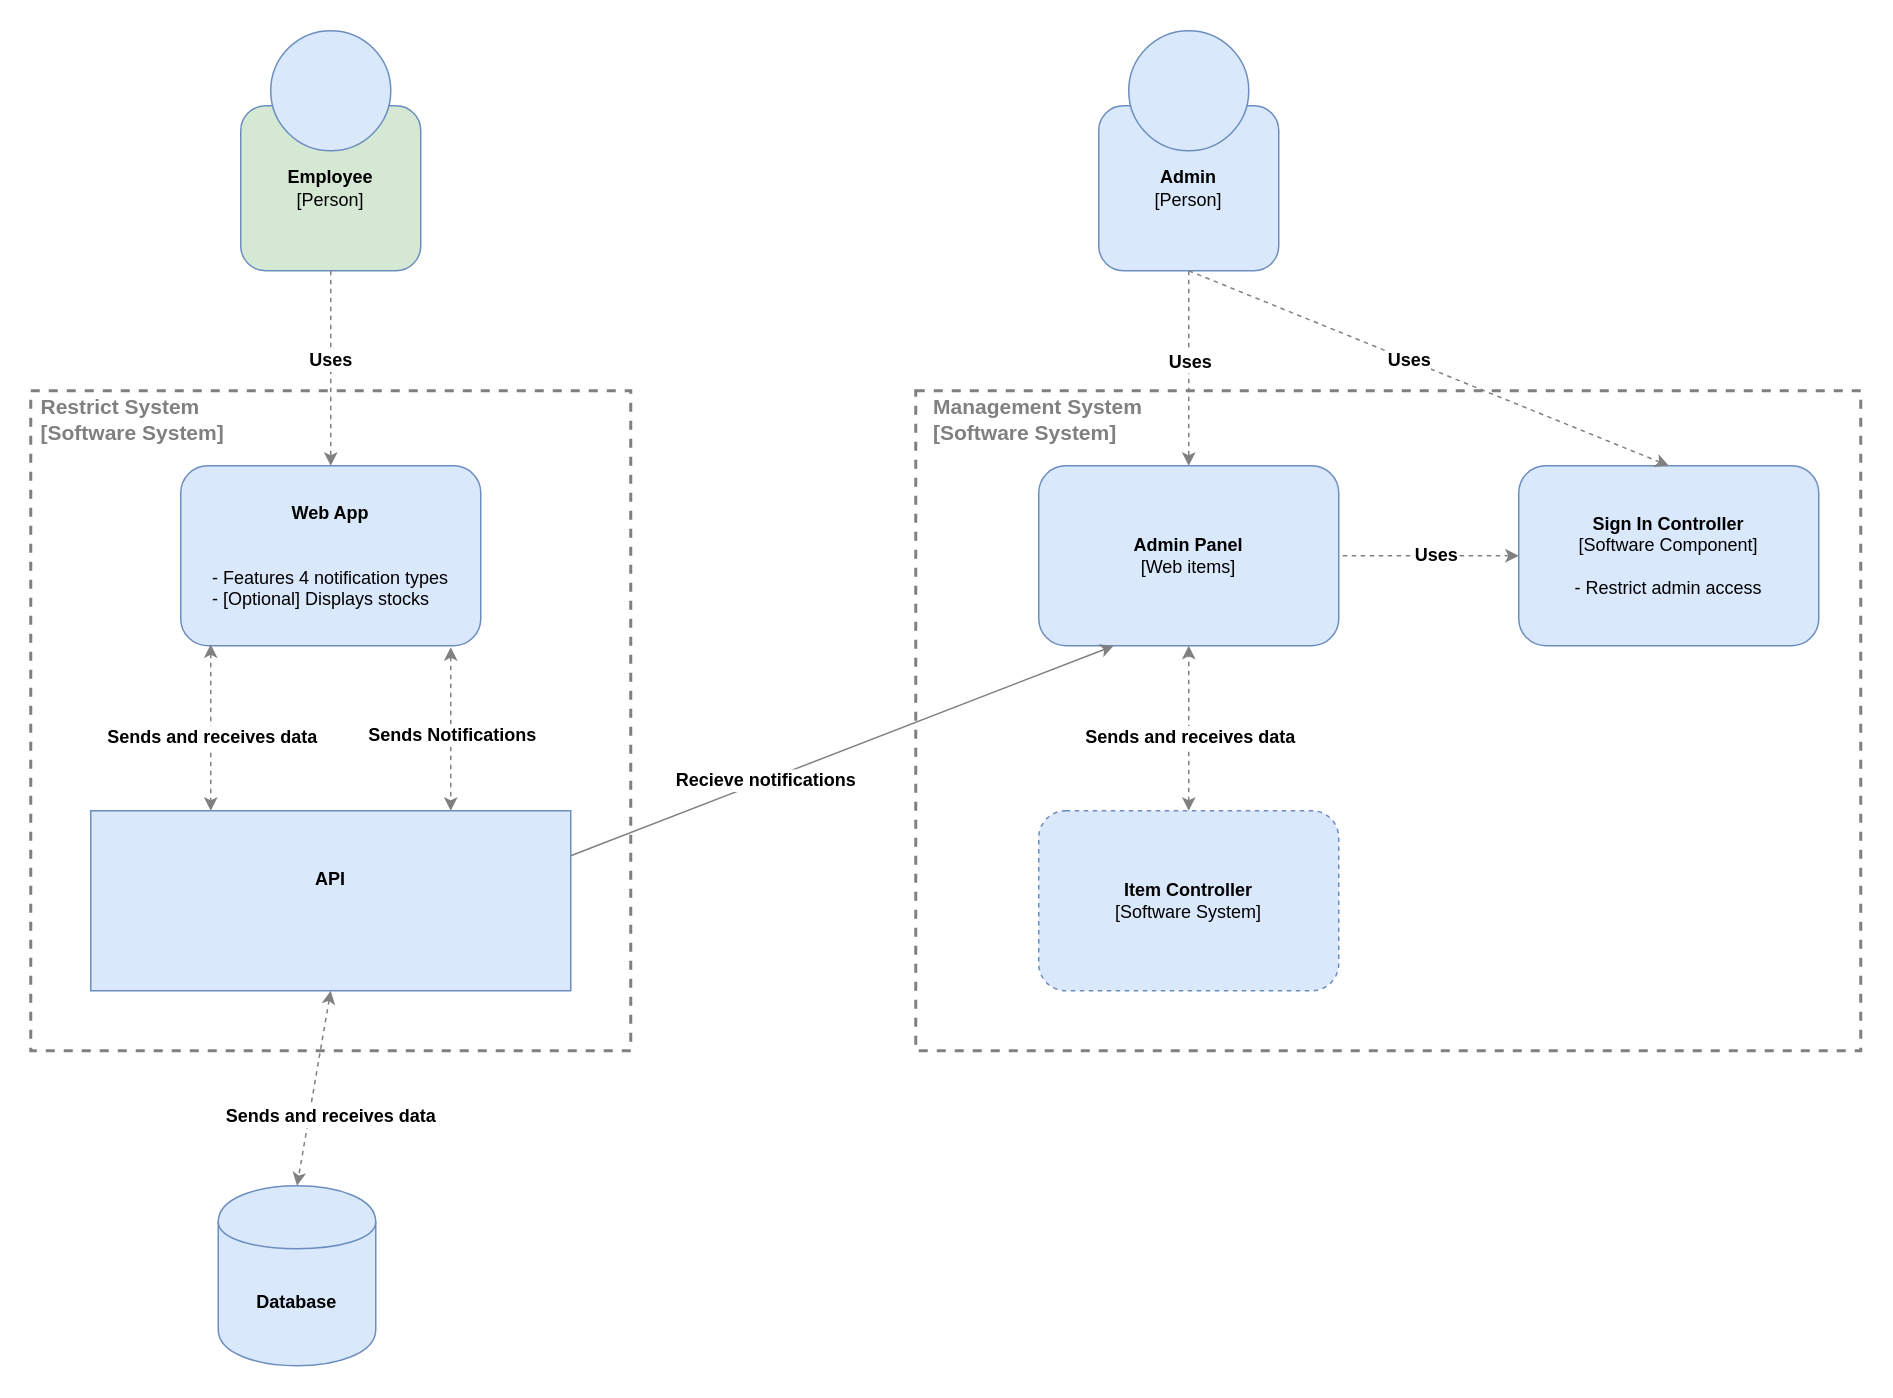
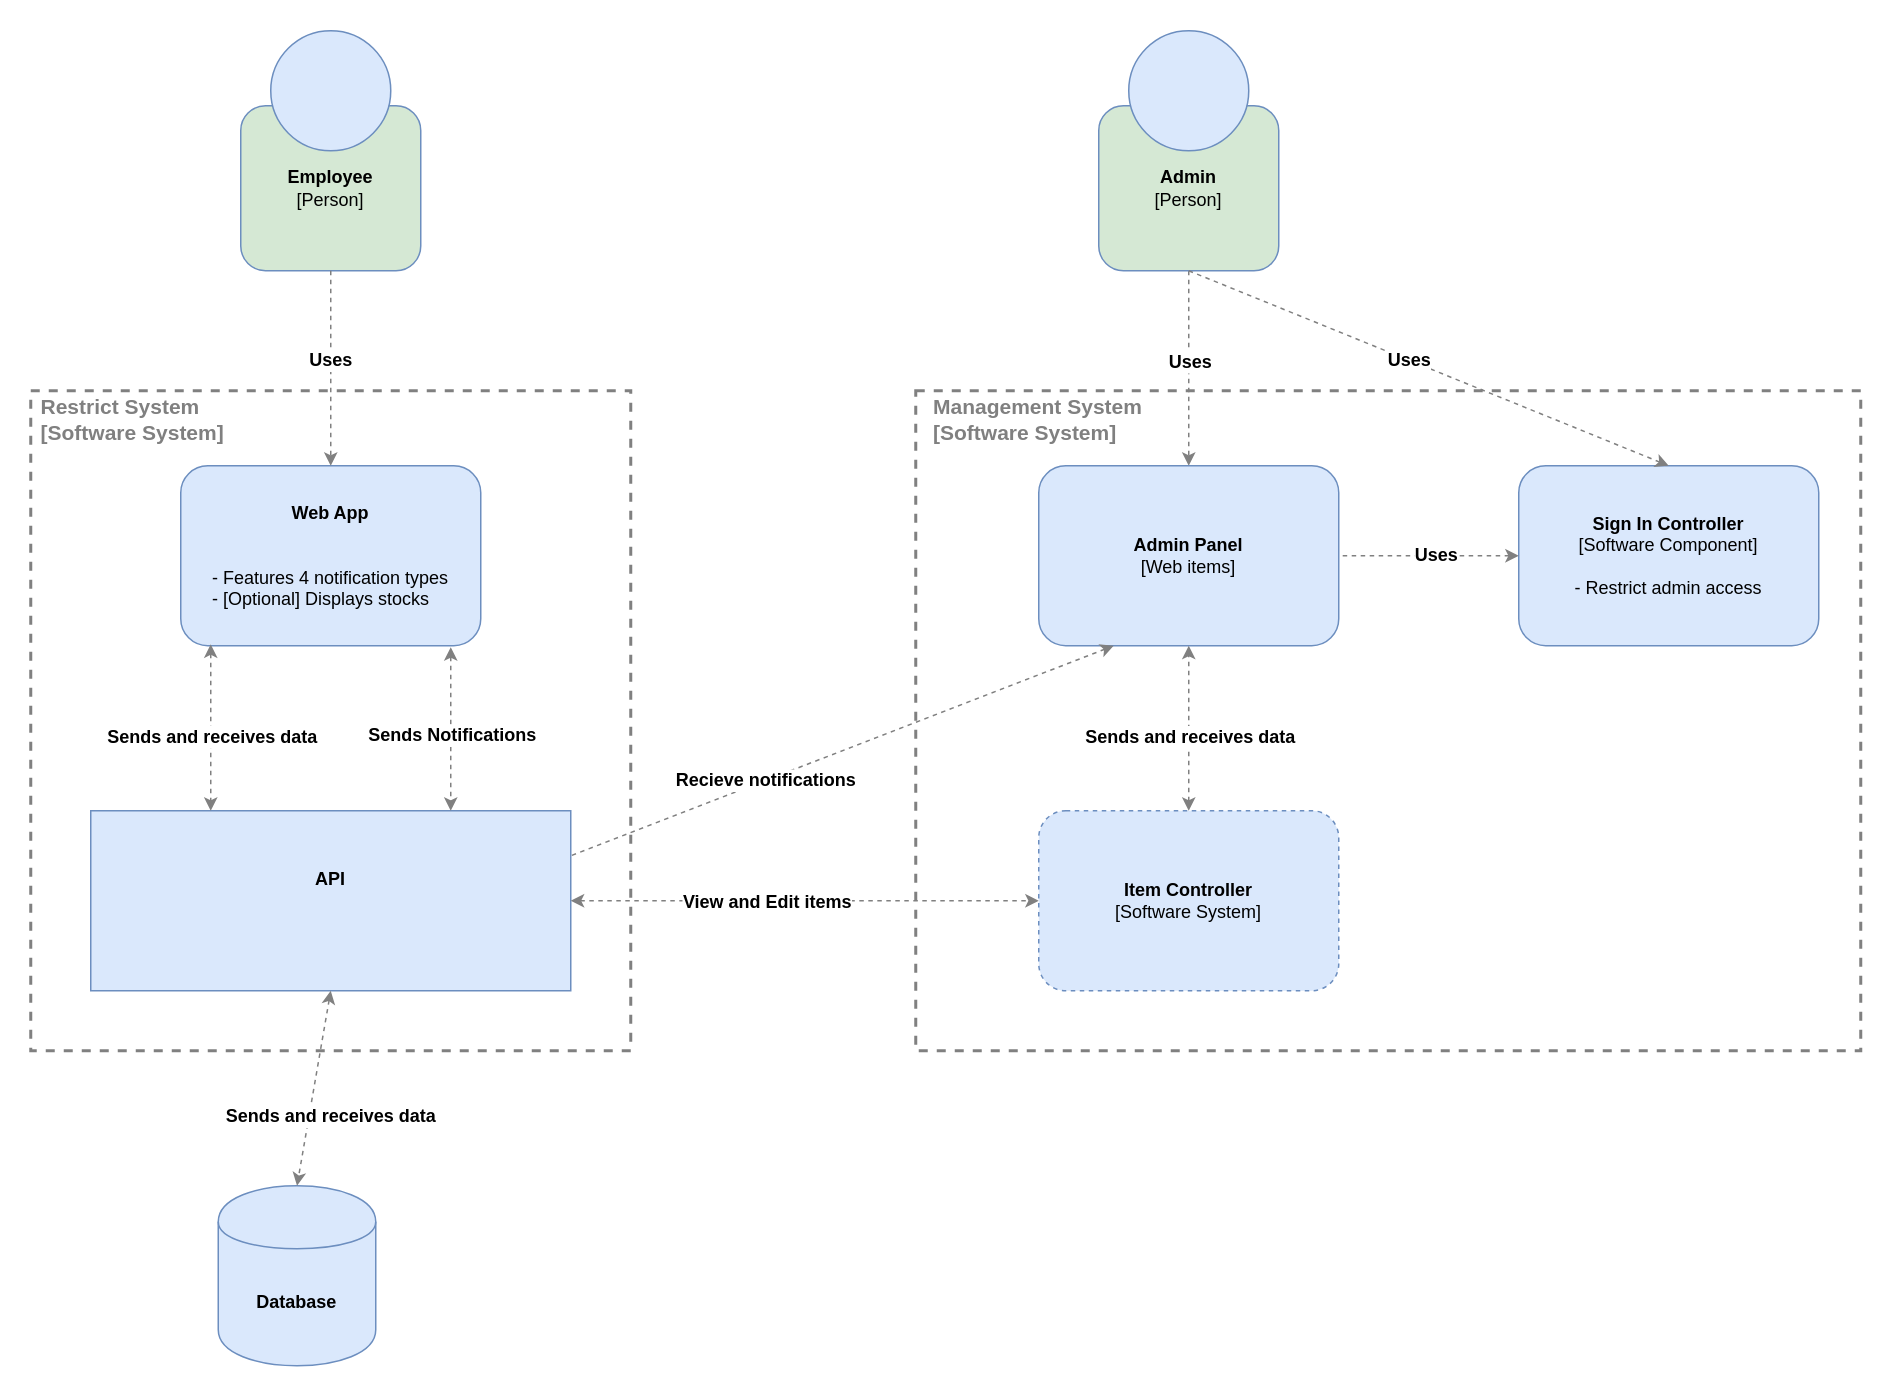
node "Admin [Person]": fillcolor #dae8fc -> #d5e8d4
edge "API" -> "Admin Panel [Web items]": style solid -> dashed
edge "API" -- "Item Controller [Software System]": added, label "View and Edit items"
